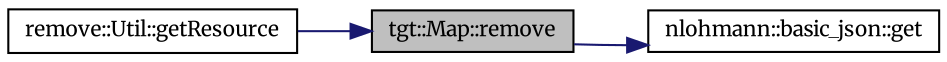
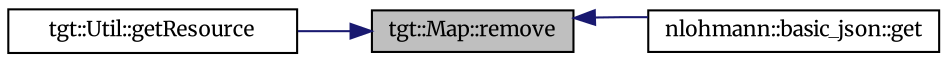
node "remove::Util::getResource": label "remove::Util::getResource" -> "tgt::Util::getResource"
edge "tgt::Map::remove" -> "nlohmann::basic_json::get": reversed
